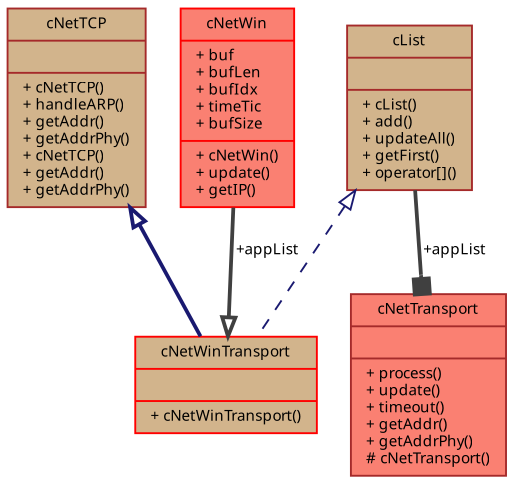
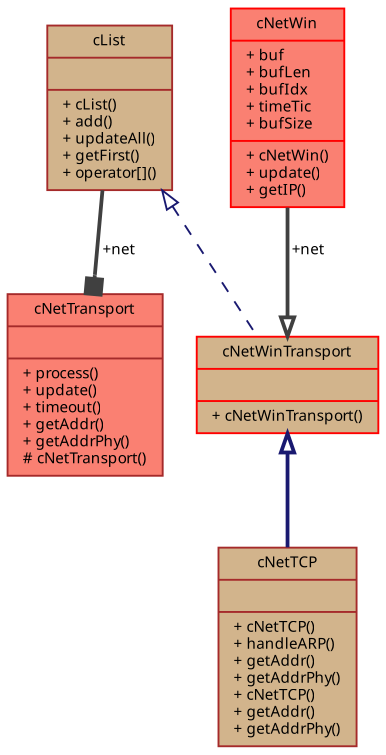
edge "cNetWin" -> "cNetWinTransport": label " +appList" -> " +net"
edge "cList" -> "cNetTransport": label " +appList" -> " +net"
edge "cNetWinTransport" -> "cNetTCP": reversed
